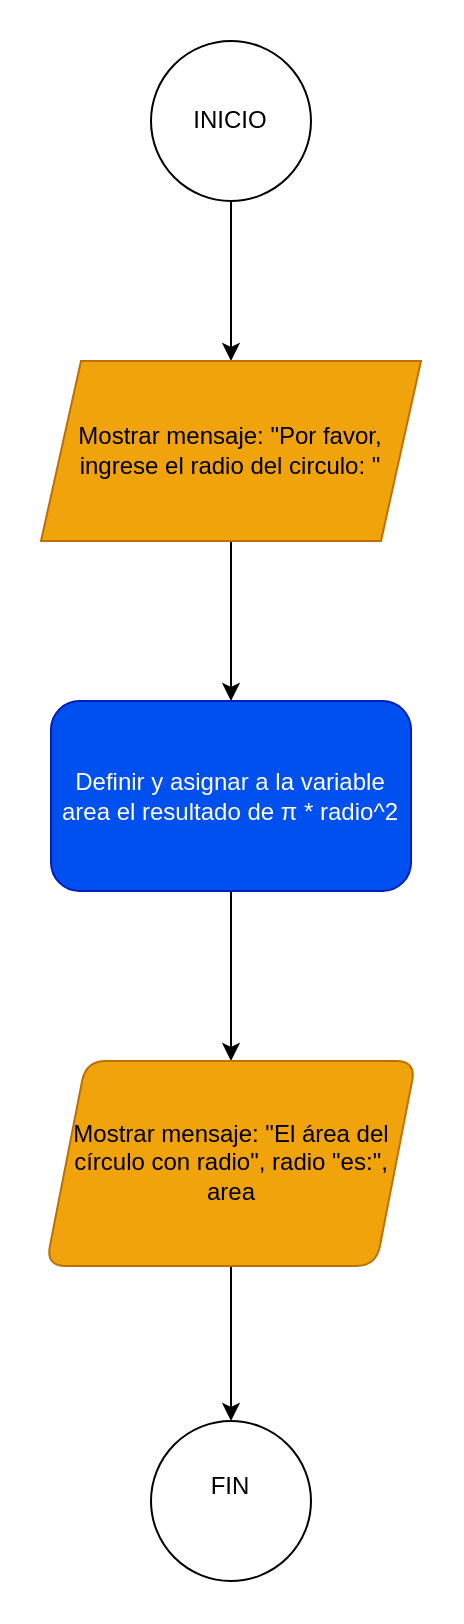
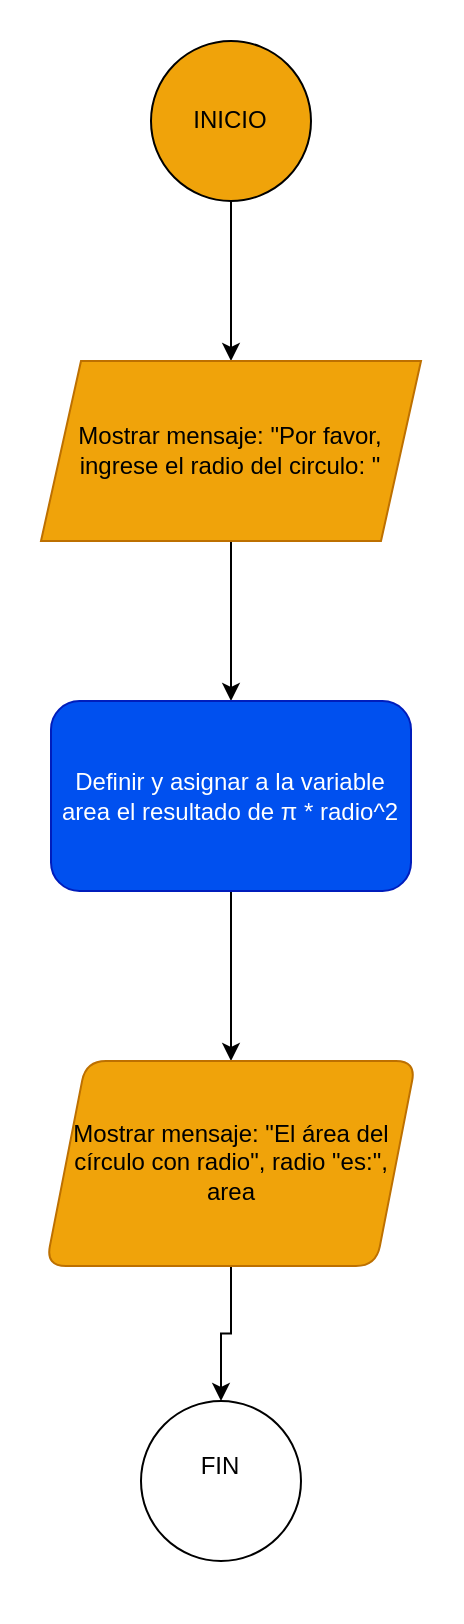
node "INICIO": fillcolor #ffffff -> #f0a30a
node "FIN": moved (231, 1501) -> (221, 1481)
